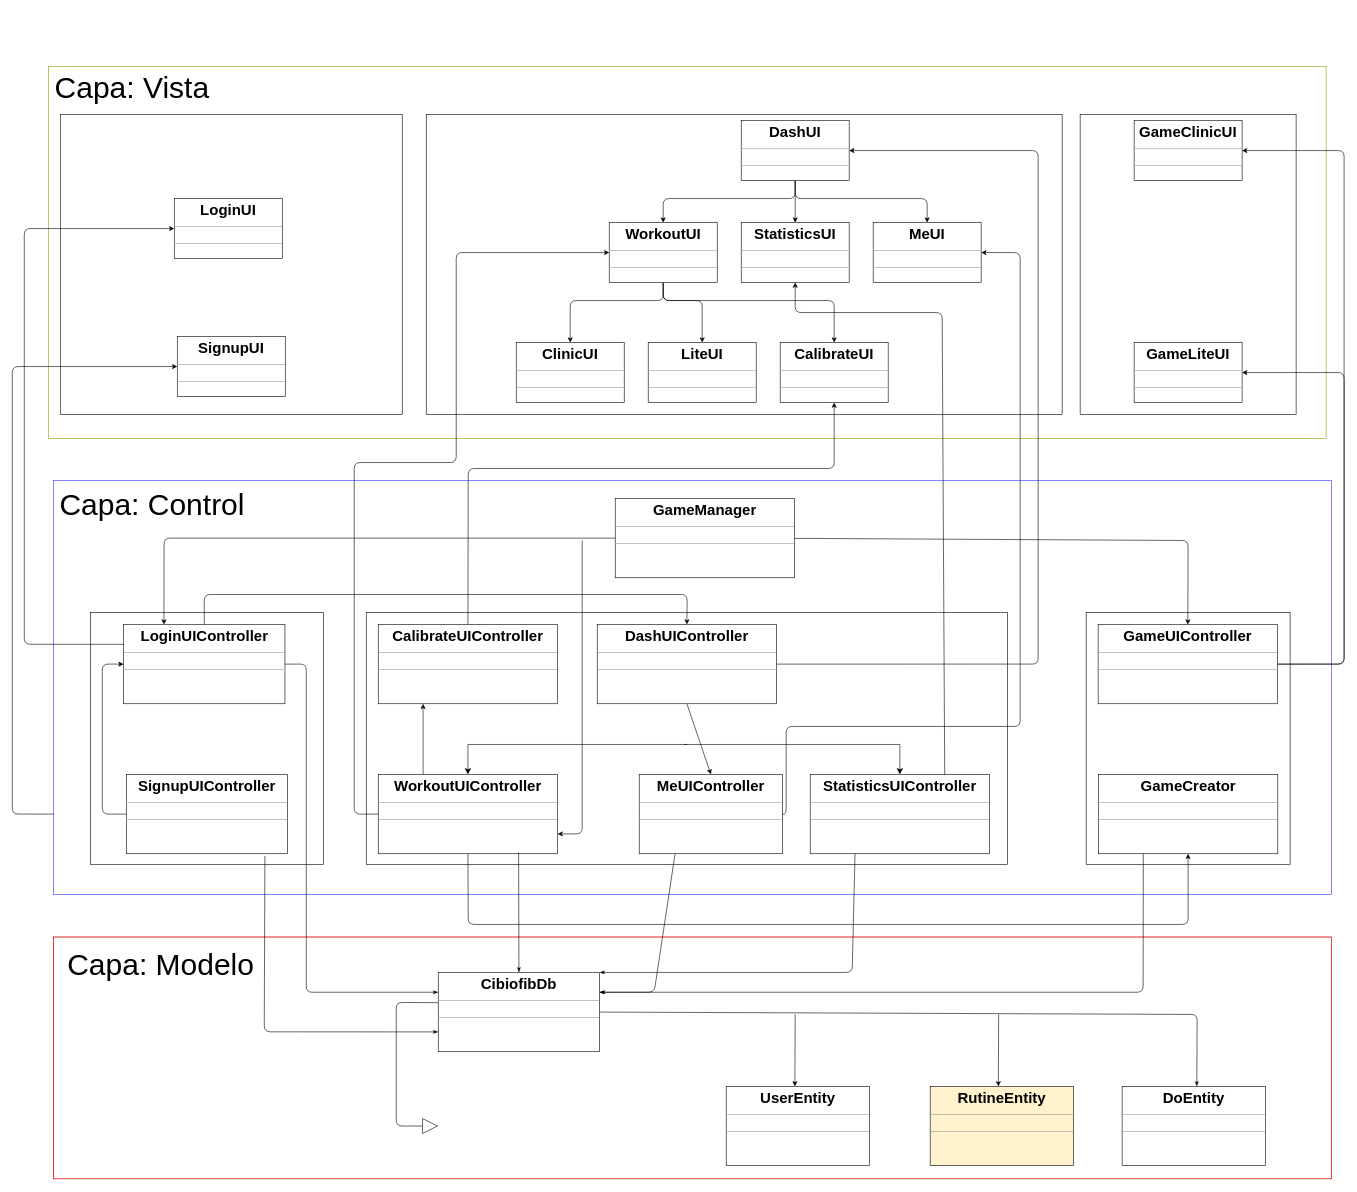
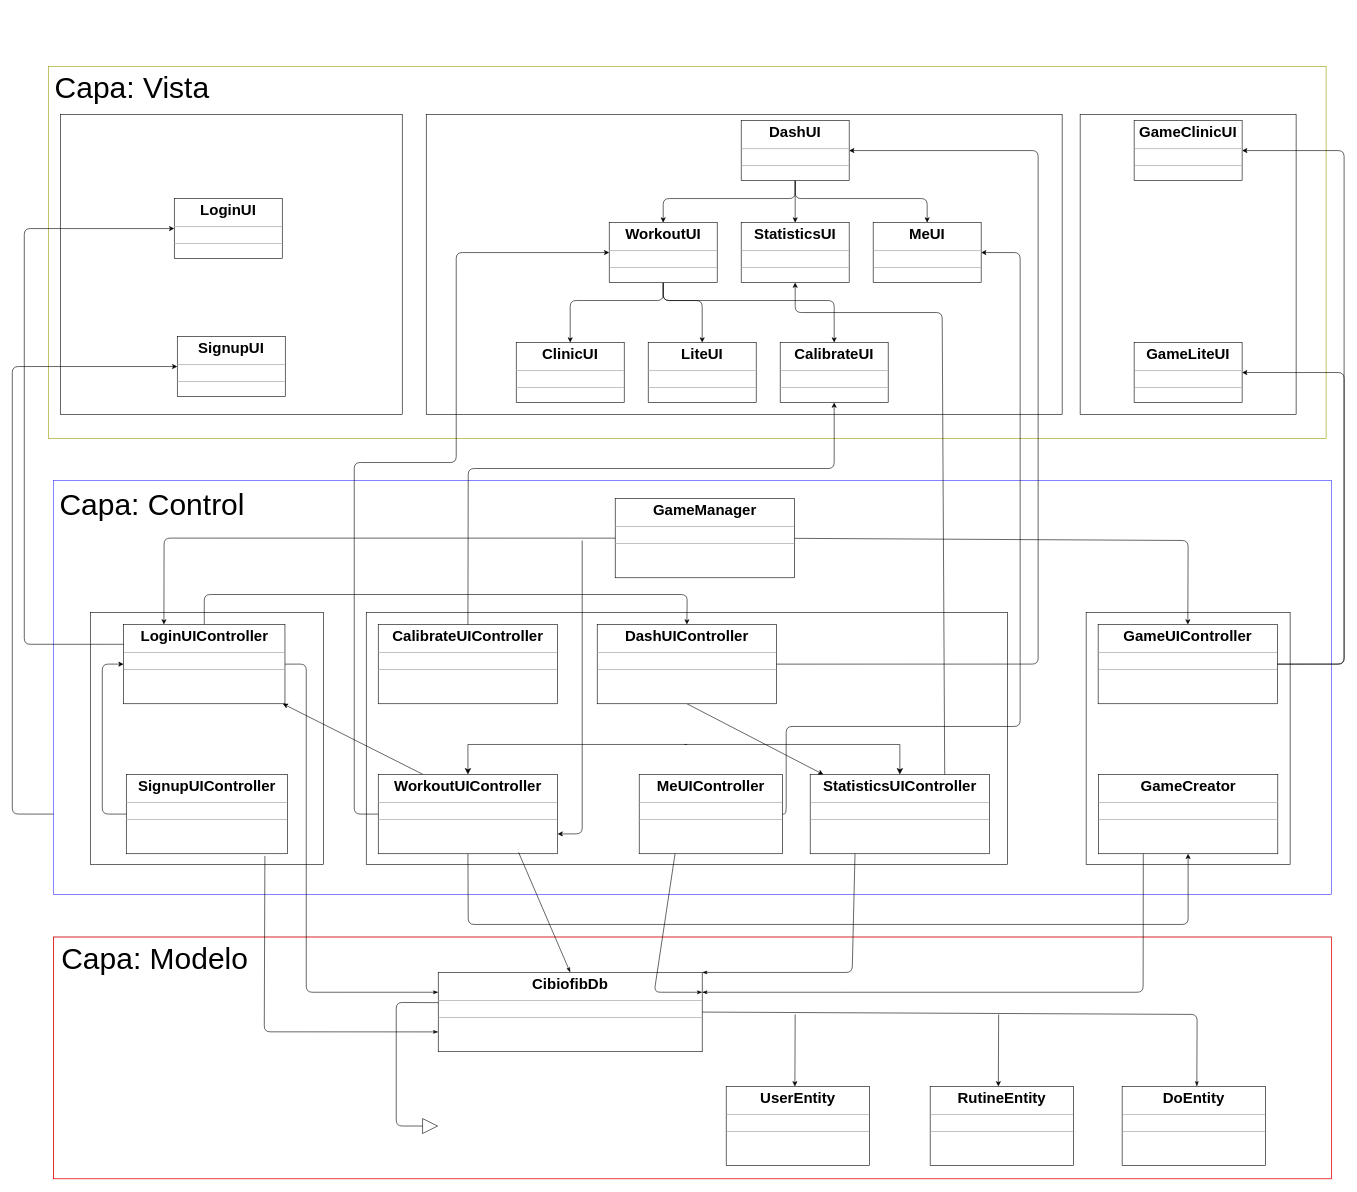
edge "WorkoutUIController" -> "CalibrateUIController": now "WorkoutUIController" -> "LoginUIController"
edge "DashUIController" -> "MeUIController": now "DashUIController" -> "StatisticsUIController"
node "Capa: Modelo": moved (162, 965) -> (156, 959)
node "CibiofibDb": size 161x79 -> 264x79
node "RutineEntity": fillcolor #fff2cc -> #ffffff
